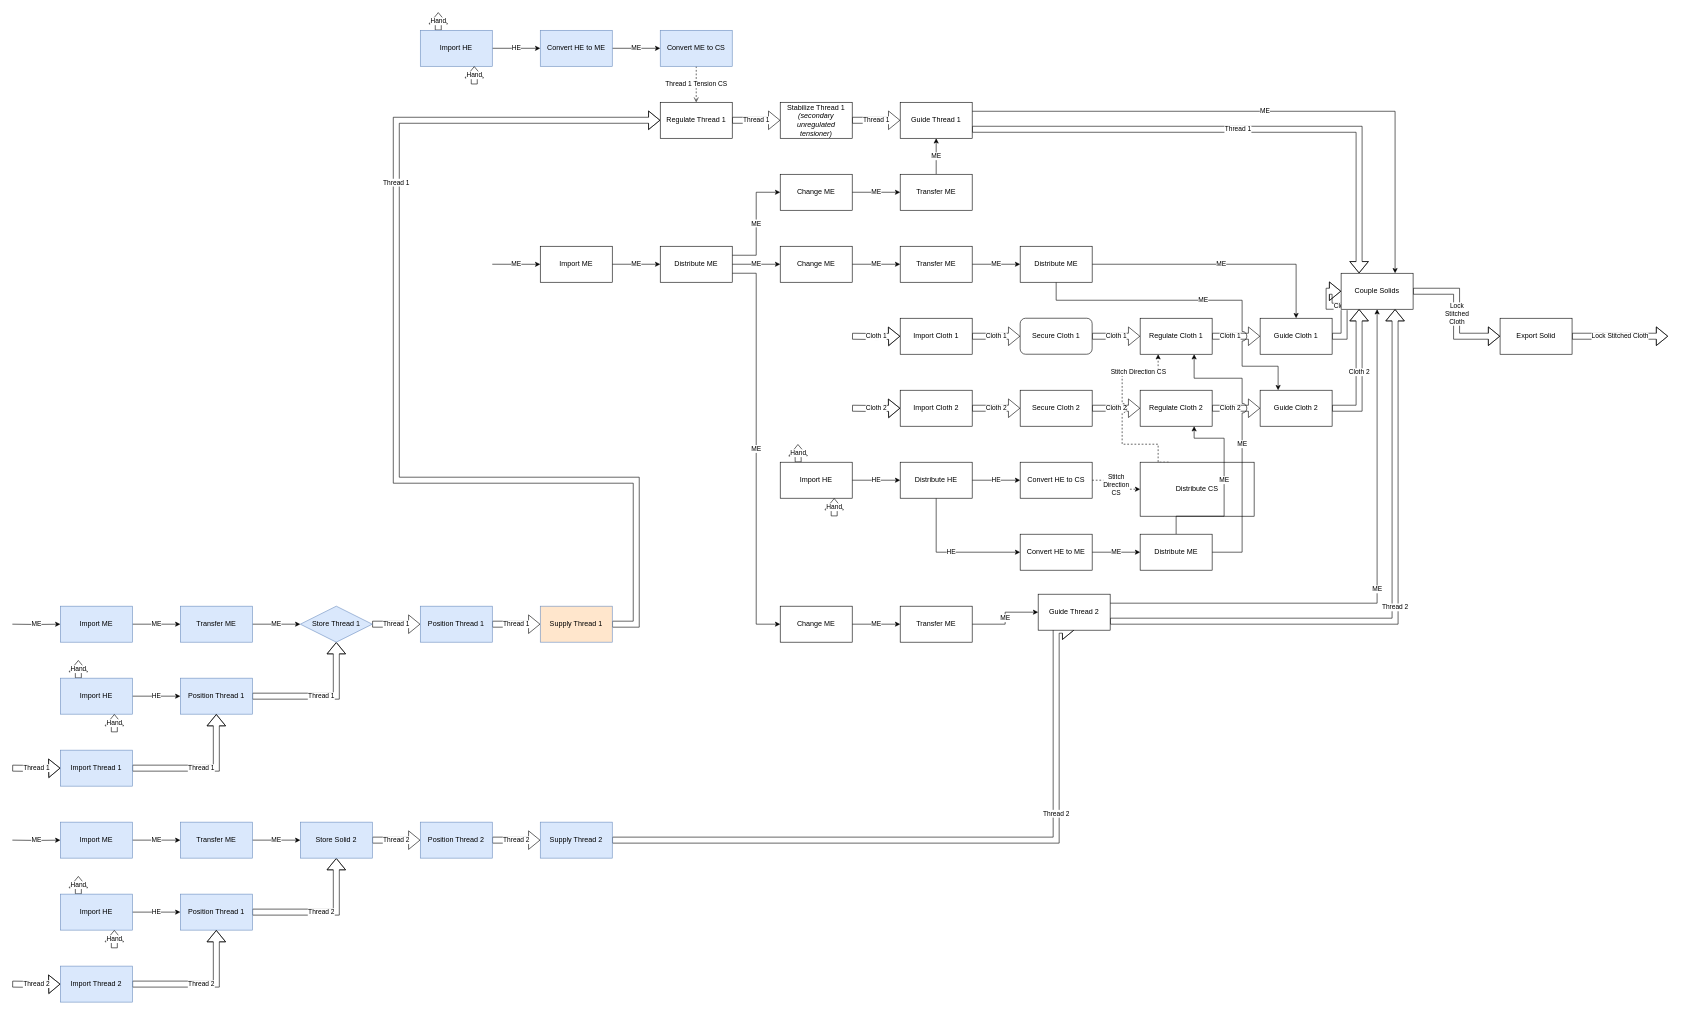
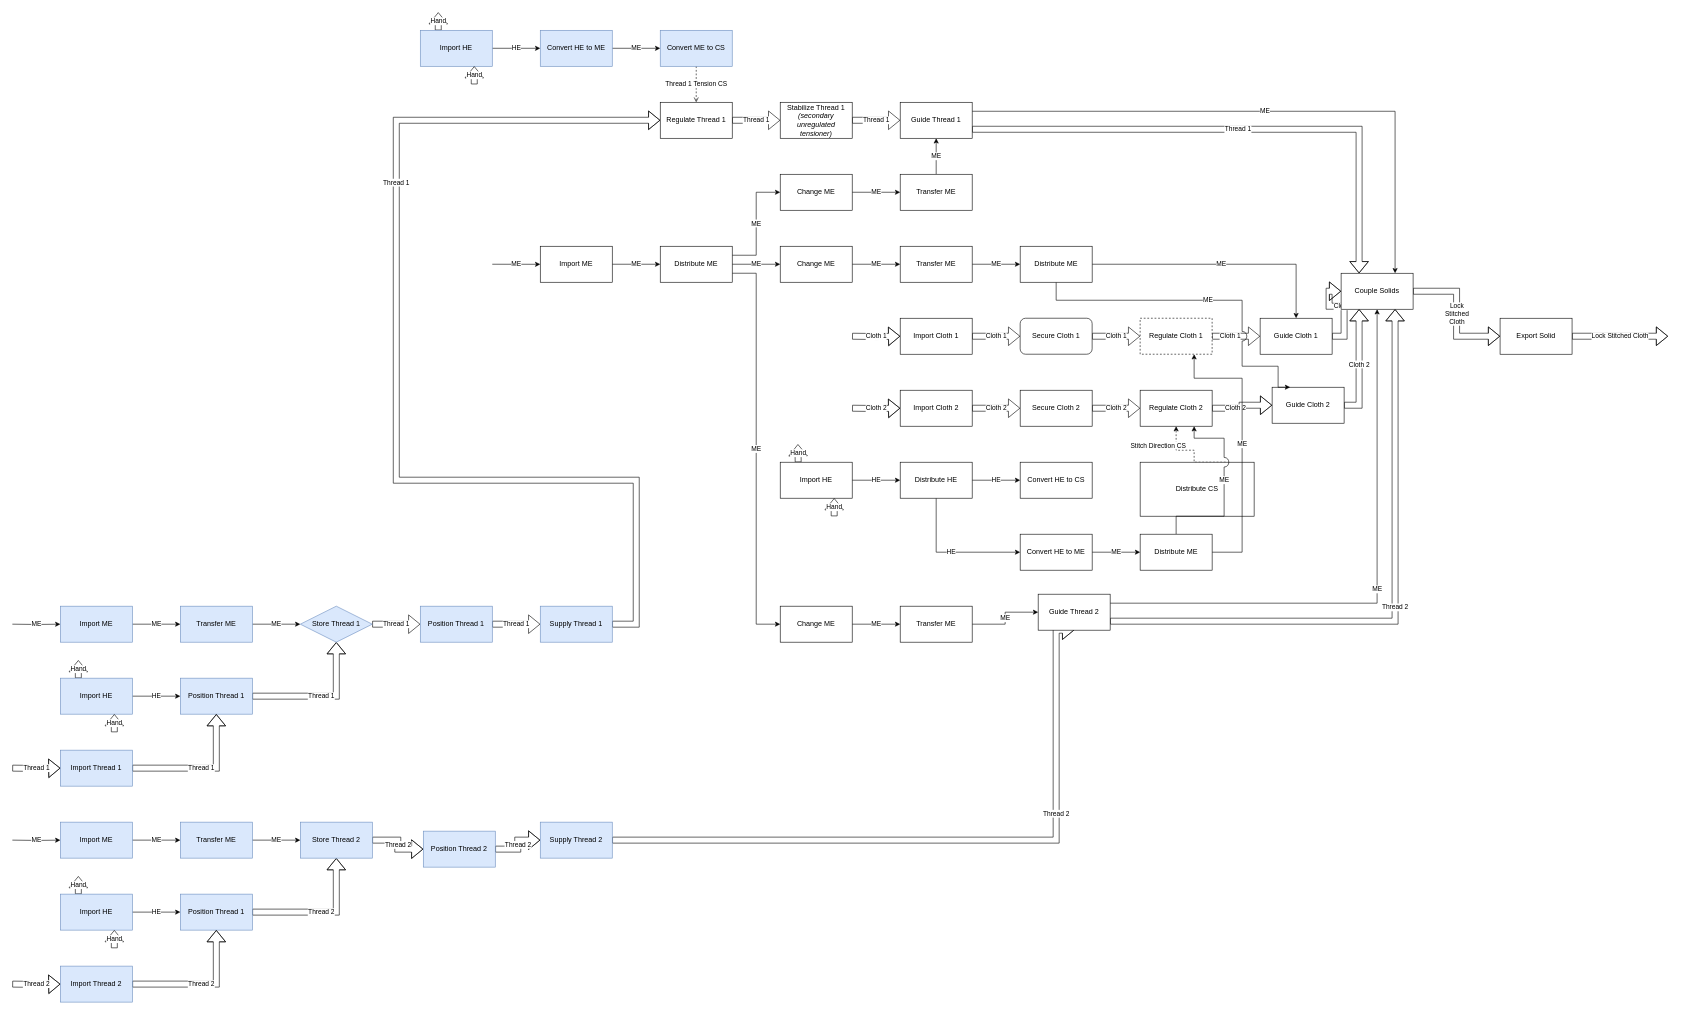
node "Regulate Cloth 1": style solid -> dashed
edge "Distribute CS" -> "Regulate Cloth 1": removed, label "Stitch Direction CS"
node "Guide Cloth 2": moved (1296, 408) -> (1308, 405)
edge "Distribute CS" -> "Regulate Cloth 2": added, label "Stitch Direction CS"
edge "Convert HE to CS" -> "Distribute CS": removed, label "Stitch Direction CS"
node "Supply Thread 1": fillcolor #ffe6cc -> #dae8fc
node "Store Solid 2": label "Store Solid 2" -> "Store Thread 2"
node "Position Thread 2": moved (456, 840) -> (459, 849)
